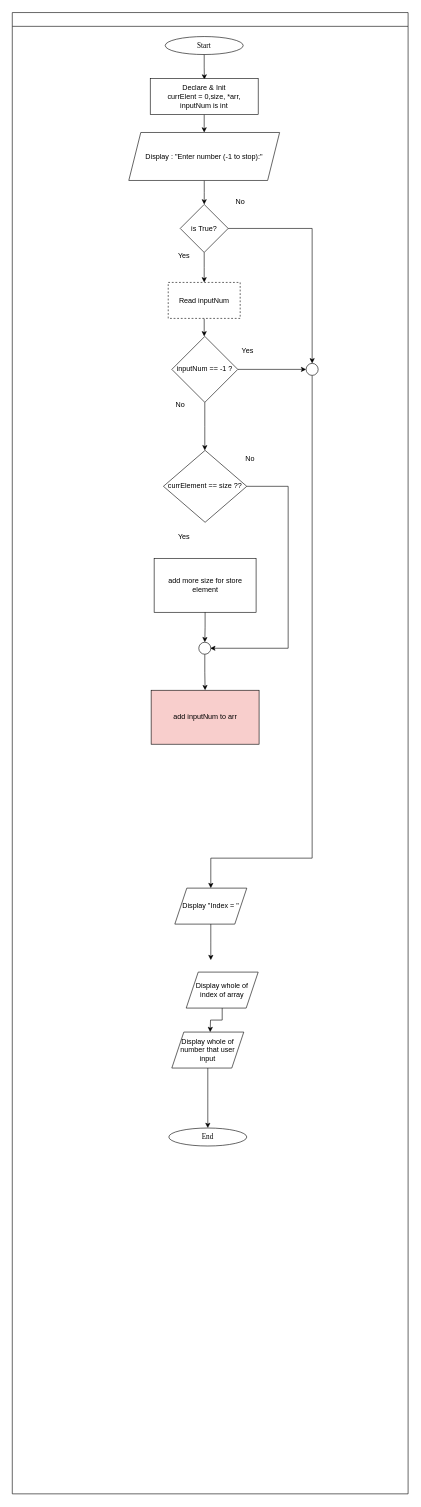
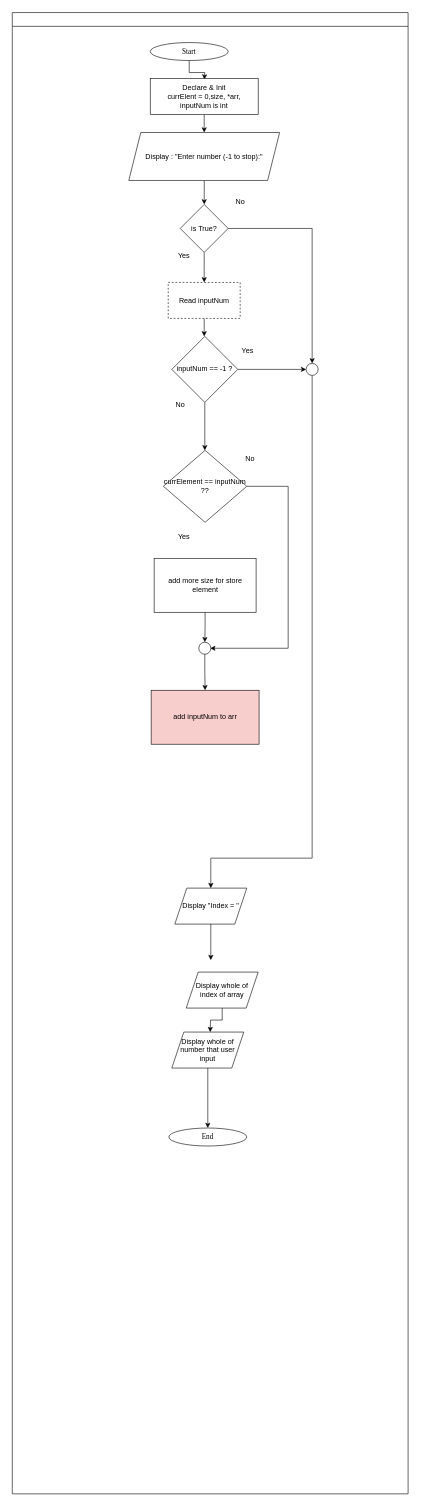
node "Start": moved (204, 45) -> (189, 51)
node "currElement == size ??": label "currElement == size ??" -> "currElement == inputNum ??"
